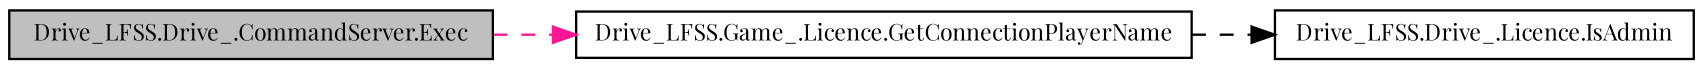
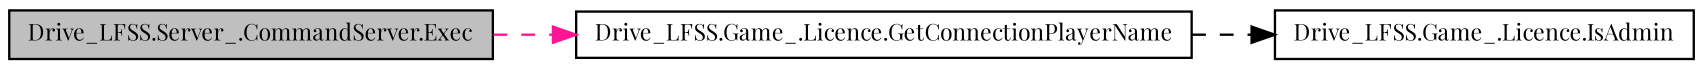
node "Drive_LFSS.Drive_.CommandServer.Exec": label "Drive_LFSS.Drive_.CommandServer.Exec" -> "Drive_LFSS.Server_.CommandServer.Exec"
node "Drive_LFSS.Drive_.Licence.IsAdmin": label "Drive_LFSS.Drive_.Licence.IsAdmin" -> "Drive_LFSS.Game_.Licence.IsAdmin"
